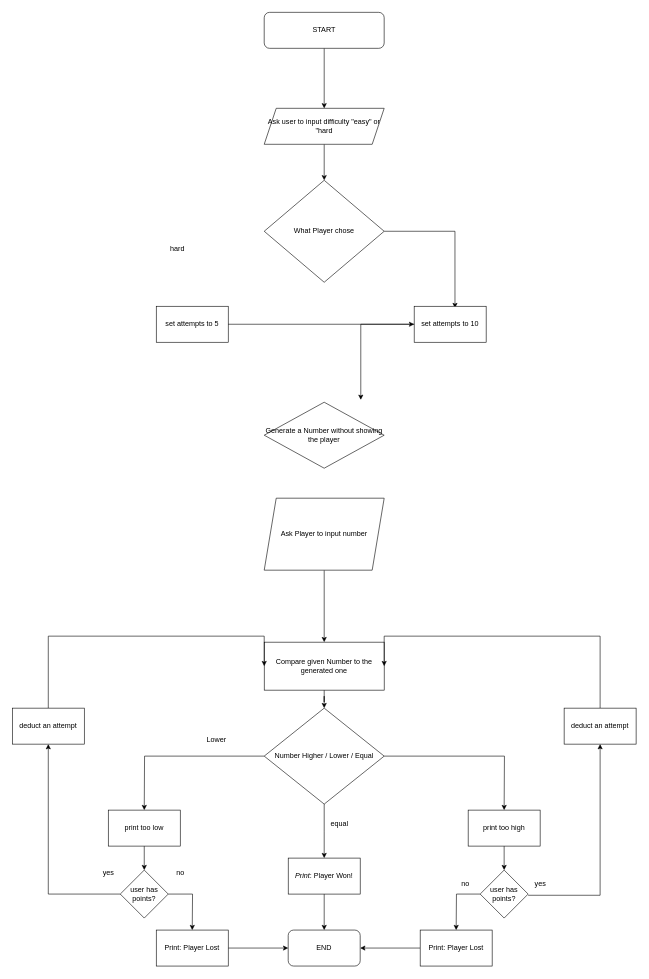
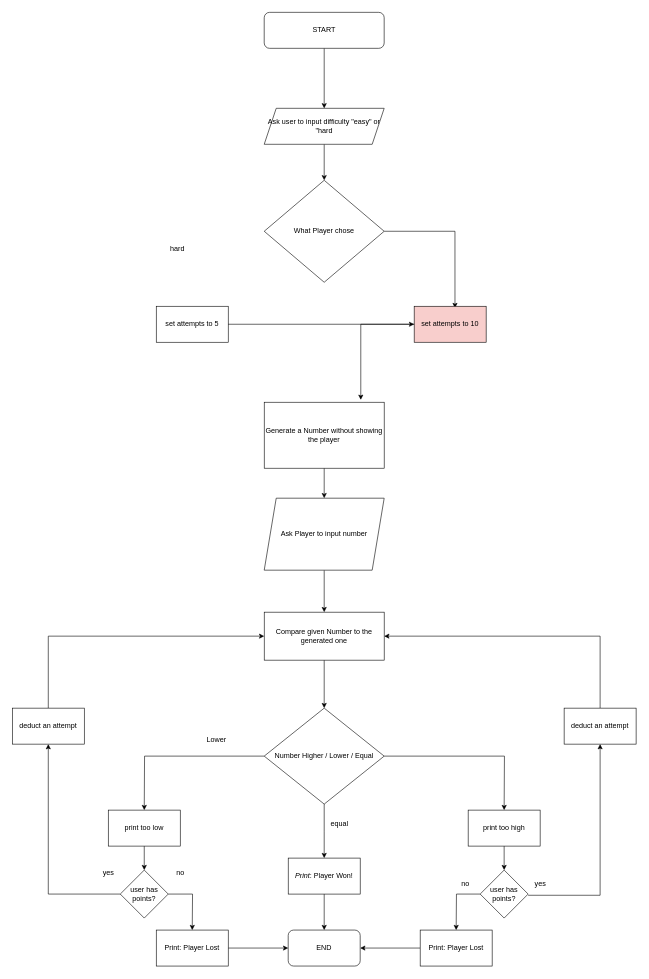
node "set attempts to 10": fillcolor #ffffff -> #f8cecc
node "Generate a Number without showing the player": shape diamond -> rectangle
edge "Generate a Number without showing the player" -> "Ask Player to input number": added
node "Compare given Number to the generated one": moved (324, 666) -> (324, 636)
